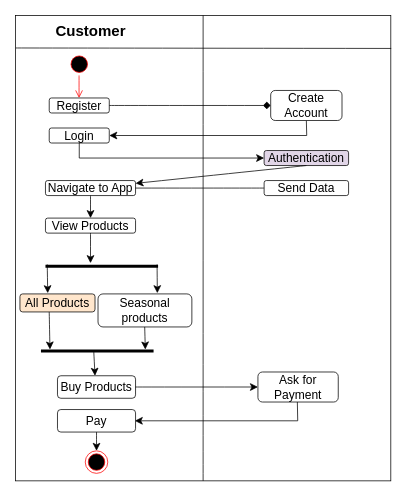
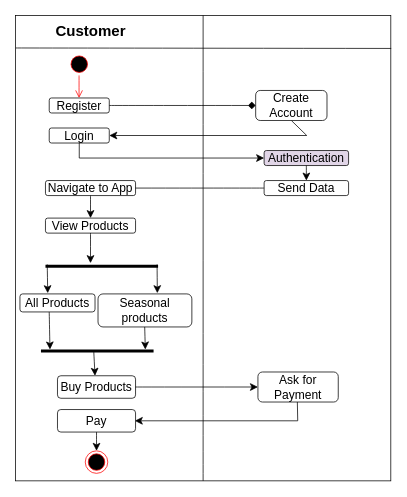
node "Create Account": moved (306, 105) -> (291, 105)
edge "Authentication" -> "Navigate to App": now "Authentication" -> "Send Data"
node "All Products": fillcolor #ffe6cc -> #ffffff
